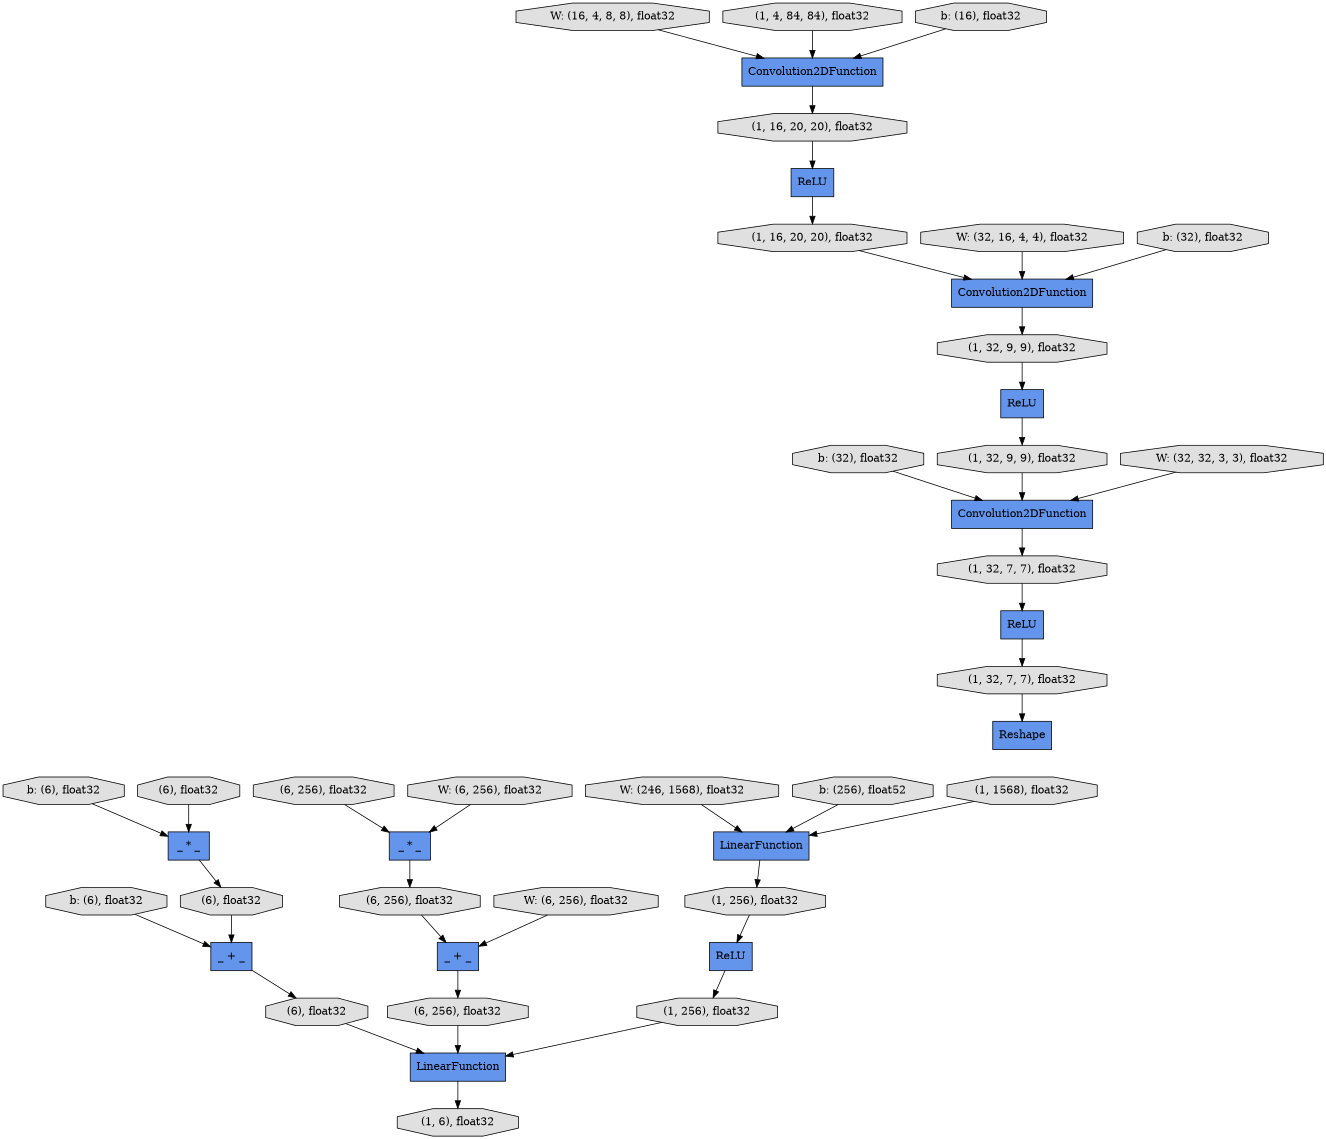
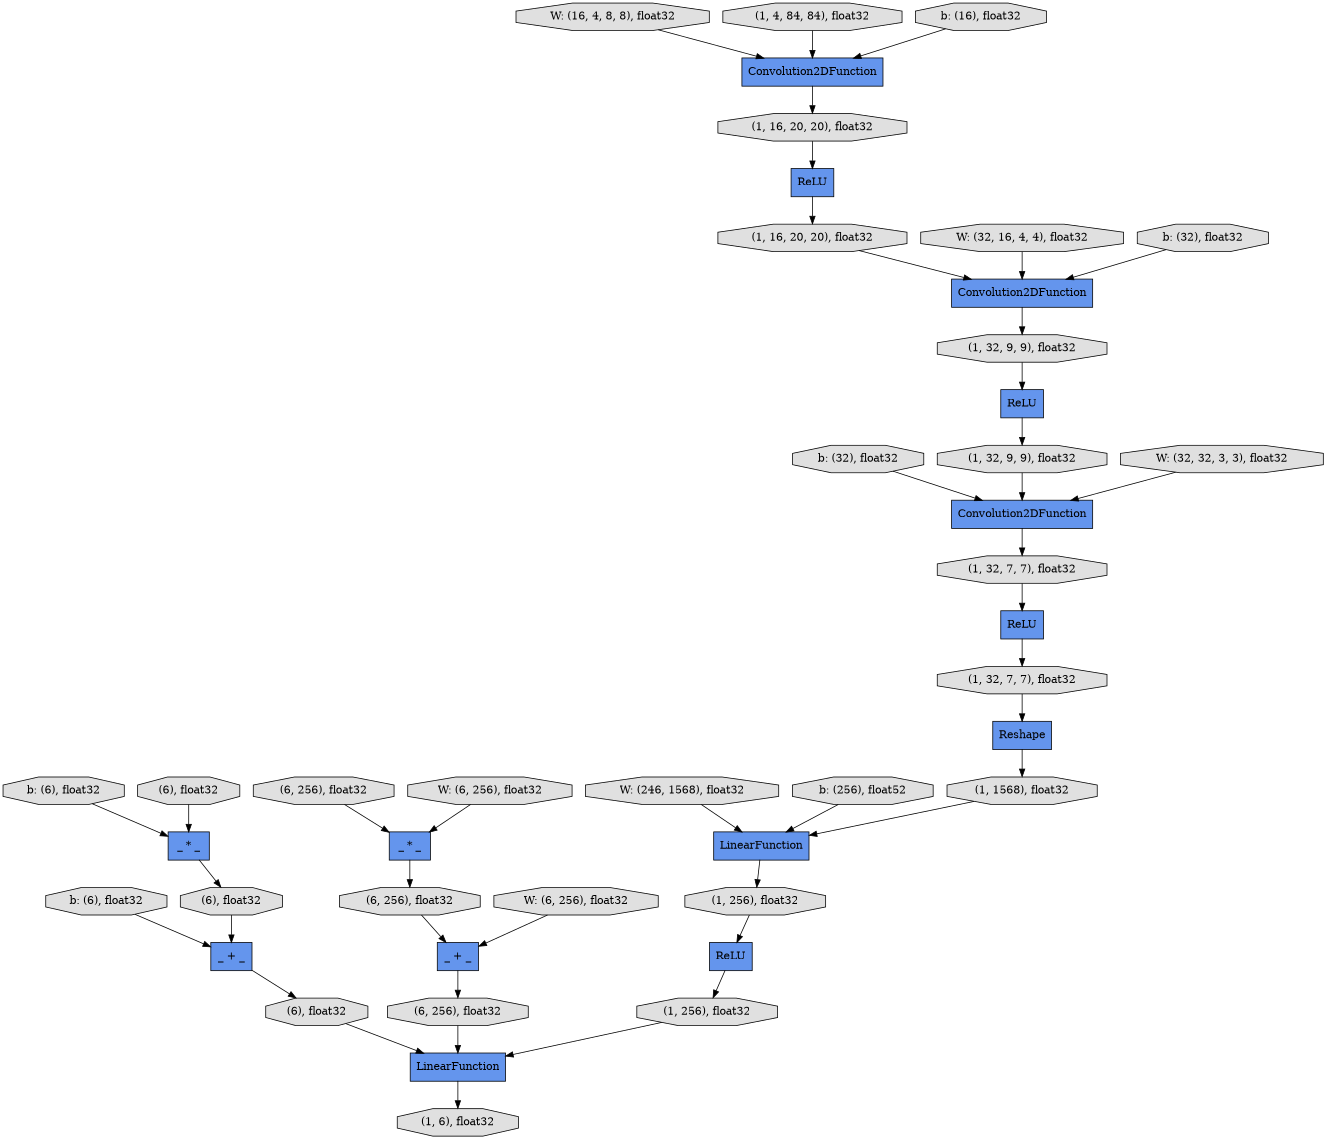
edge "Reshape" -> "(1, 1568), float32": added
